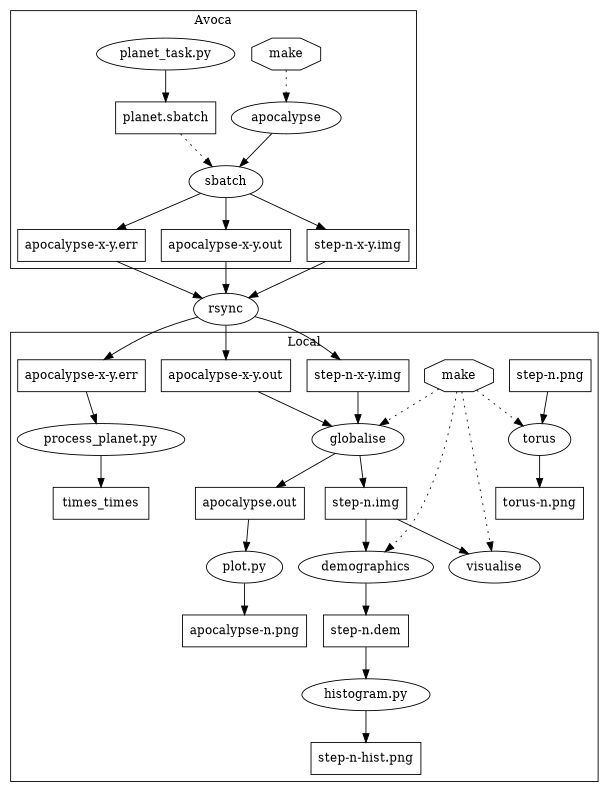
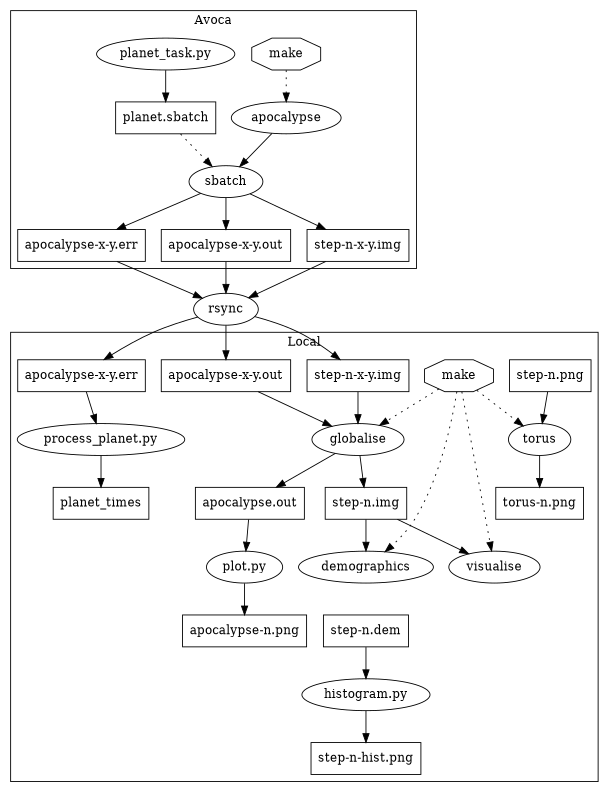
node "times_times": label "times_times" -> "planet_times"
edge "demographics" -> "step-n.dem": removed
